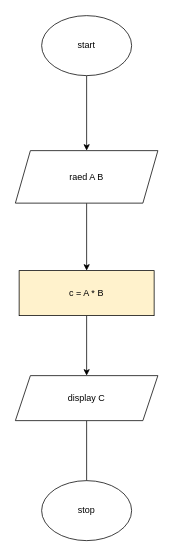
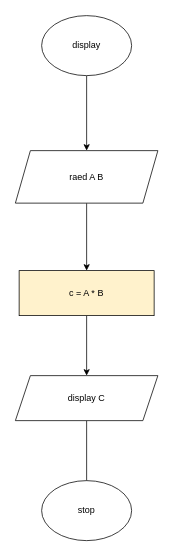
node "start": label "start" -> "display"
